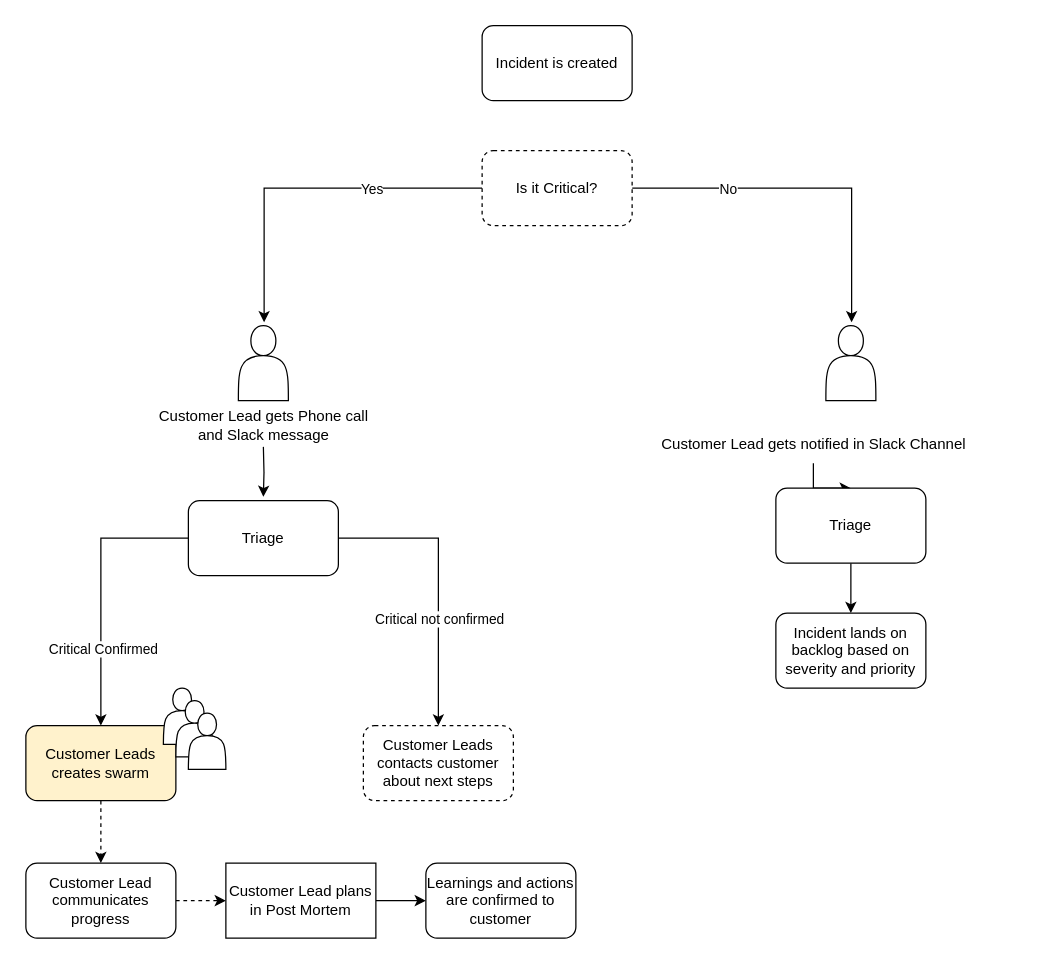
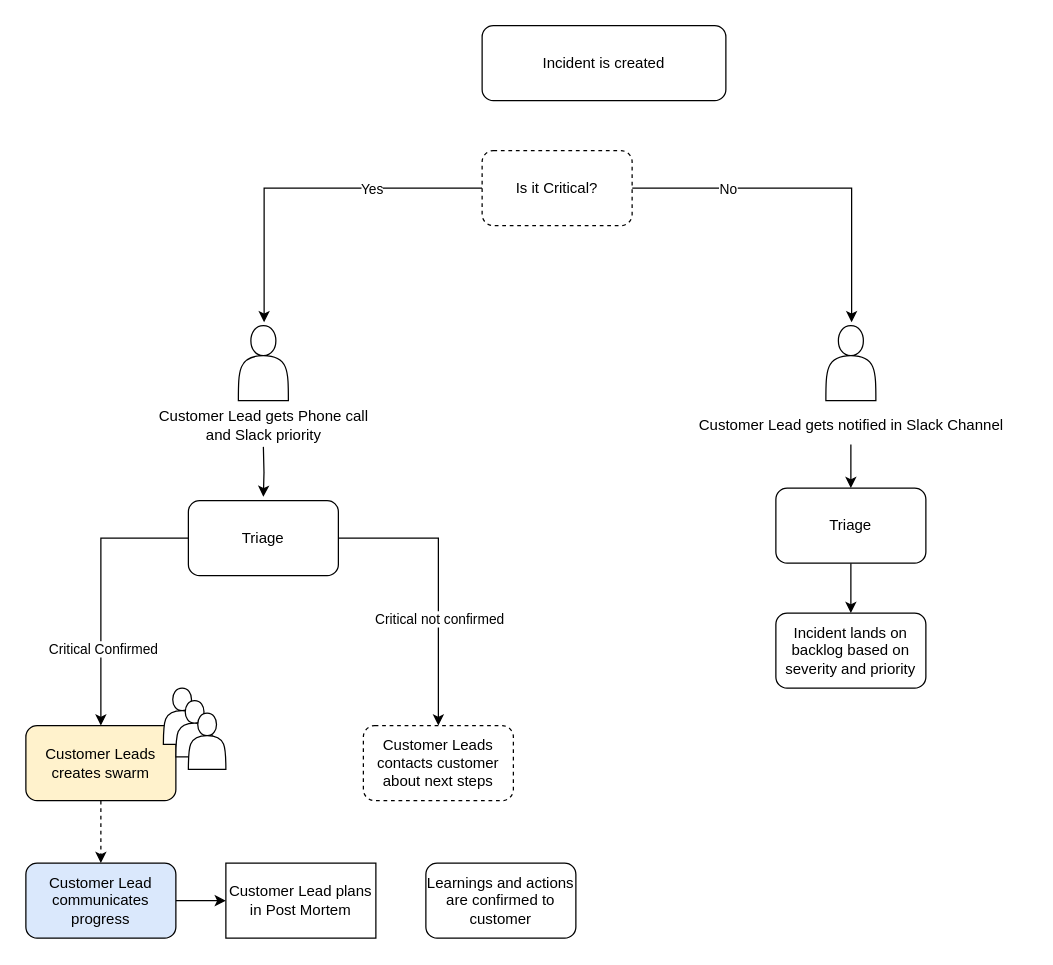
node "Incident is created": size 150x75 -> 244x75
node "Customer Lead gets Phone call and Slack message": label "Customer Lead gets Phone call and Slack message" -> "Customer Lead gets Phone call and Slack priority"
node "Customer Lead gets notified in Slack Channel": moved (813, 444) -> (851, 426)
node "Customer Lead communicates progress": fillcolor #ffffff -> #dae8fc
edge "Customer Lead communicates progress" -> "Customer Lead plans in Post Mortem": style dashed -> solid
edge "Customer Lead plans in Post Mortem" -> "Learnings and actions are confirmed to customer": removed
